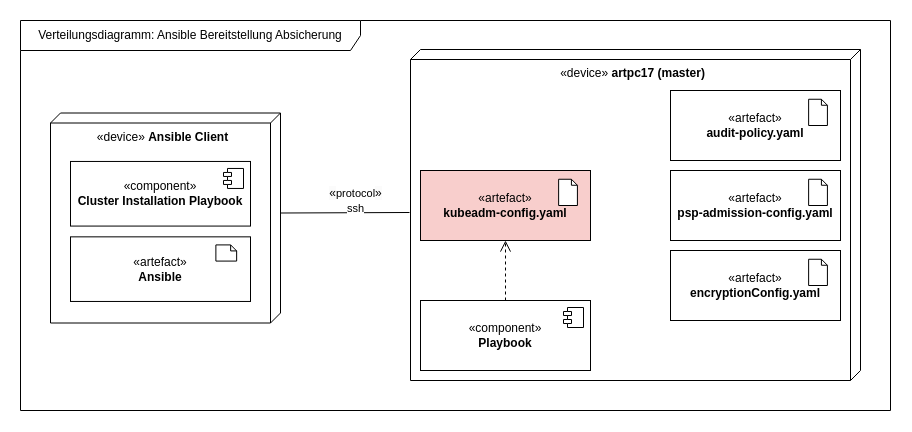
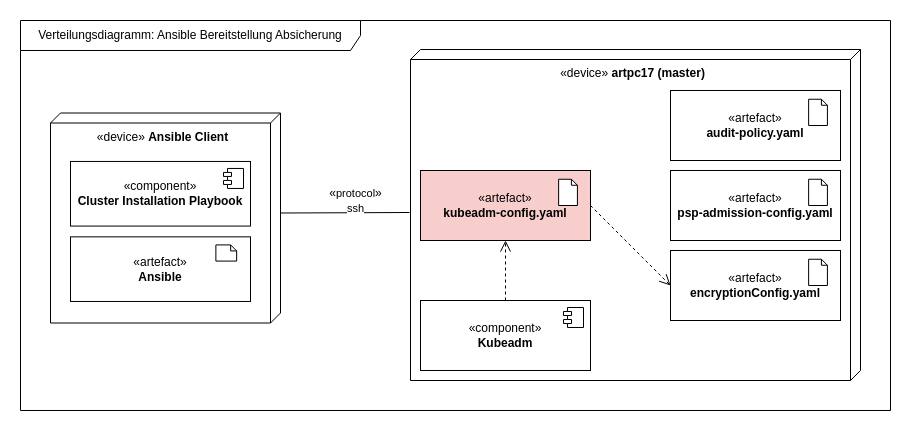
edge "«artefact» kubeadm-config.yaml" -> "«artefact» encryptionConfig.yaml": added
node "«component» Playbook": label "«component» Playbook" -> "«component» Kubeadm"
